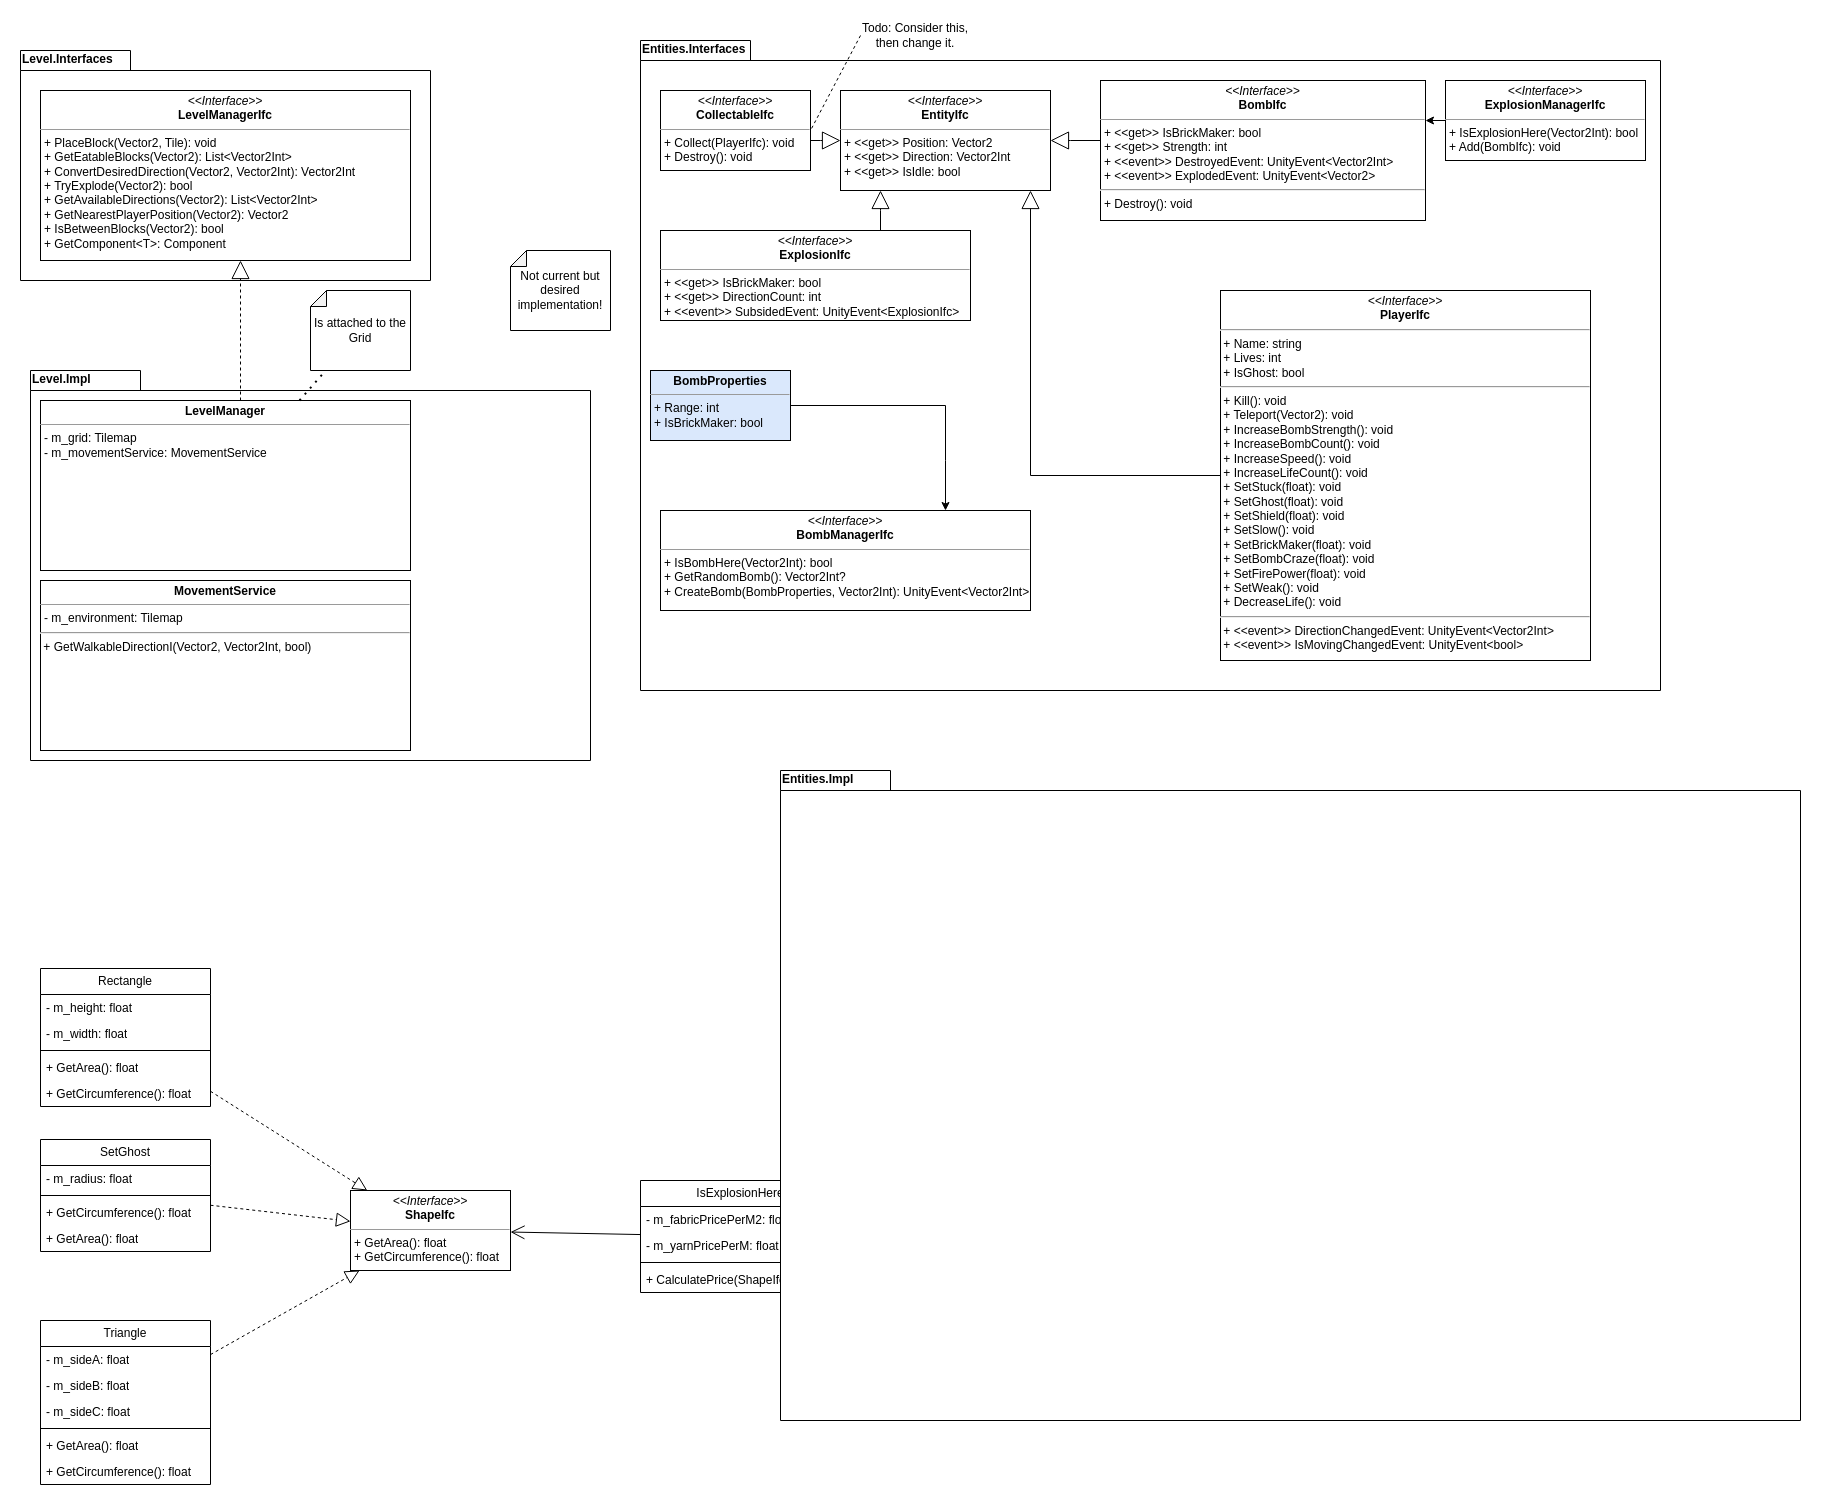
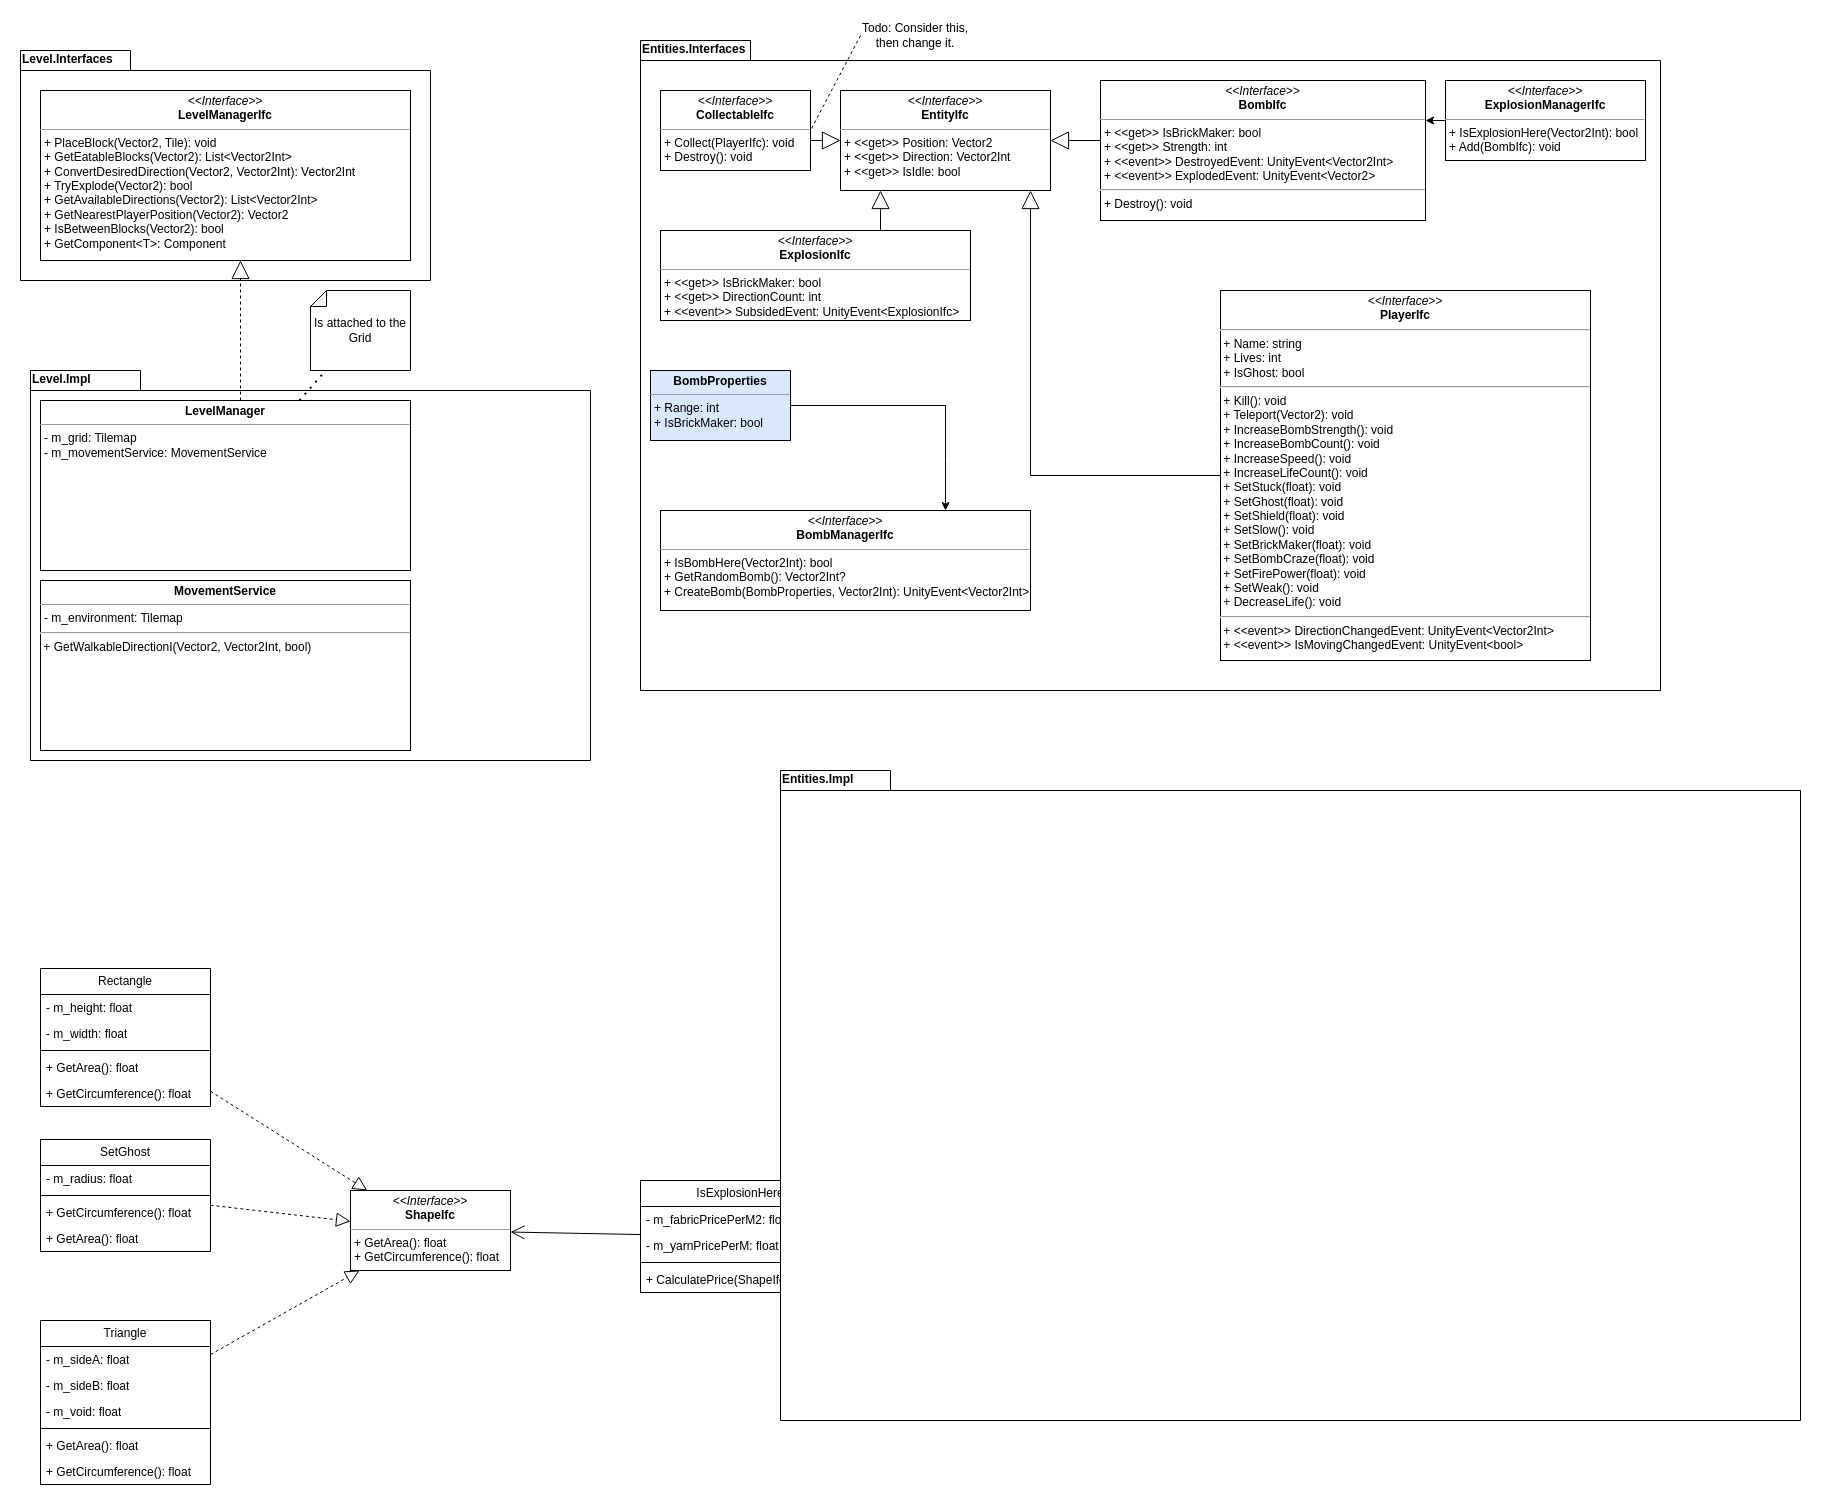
node "Not current but desired implementation!": removed
node "- m_sideC: float": label "- m_sideC: float" -> "- m_void: float"
